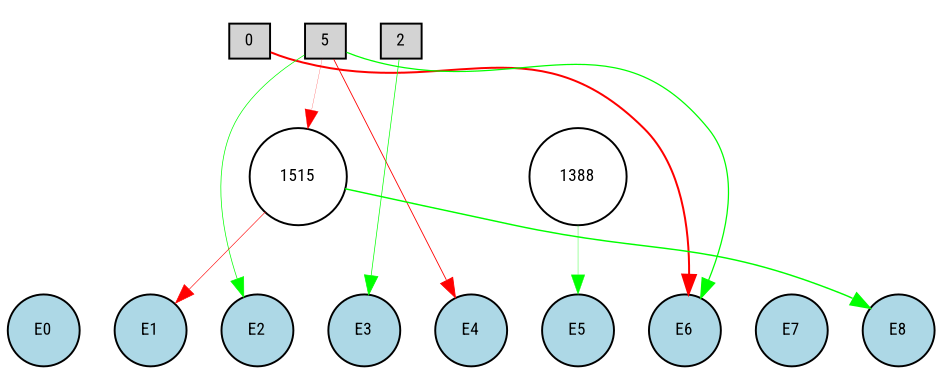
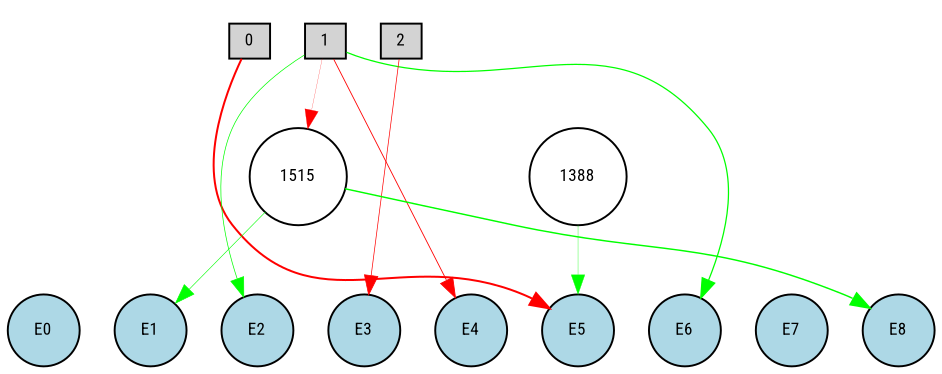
node "5": label "5" -> "1"
edge "0" -> "E6": now "0" -> "E5"
edge "2" -> "E3": color green -> red
edge "1515" -> "E1": color red -> green
